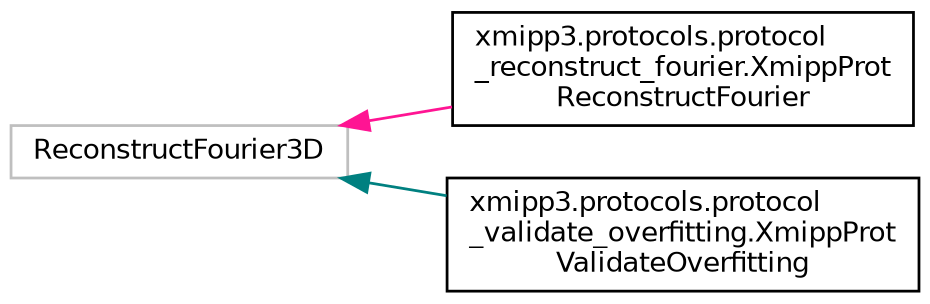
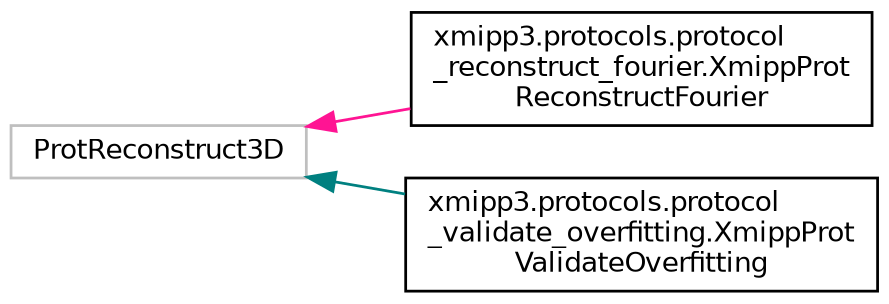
node "ReconstructFourier3D": label "ReconstructFourier3D" -> "ProtReconstruct3D"
